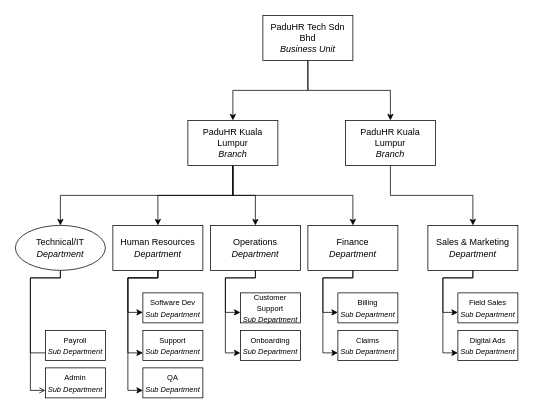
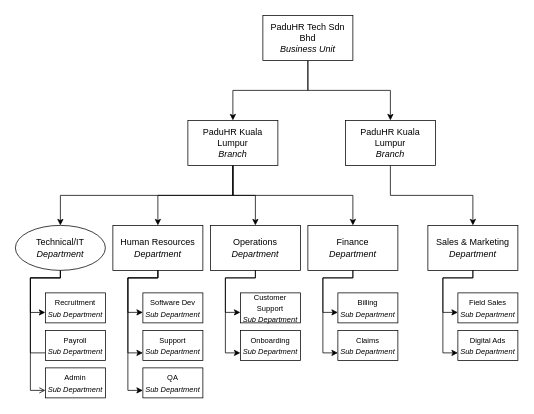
node "Recruitment Sub Department": added
edge "Technical/IT Department" -> "Recruitment Sub Department": added
